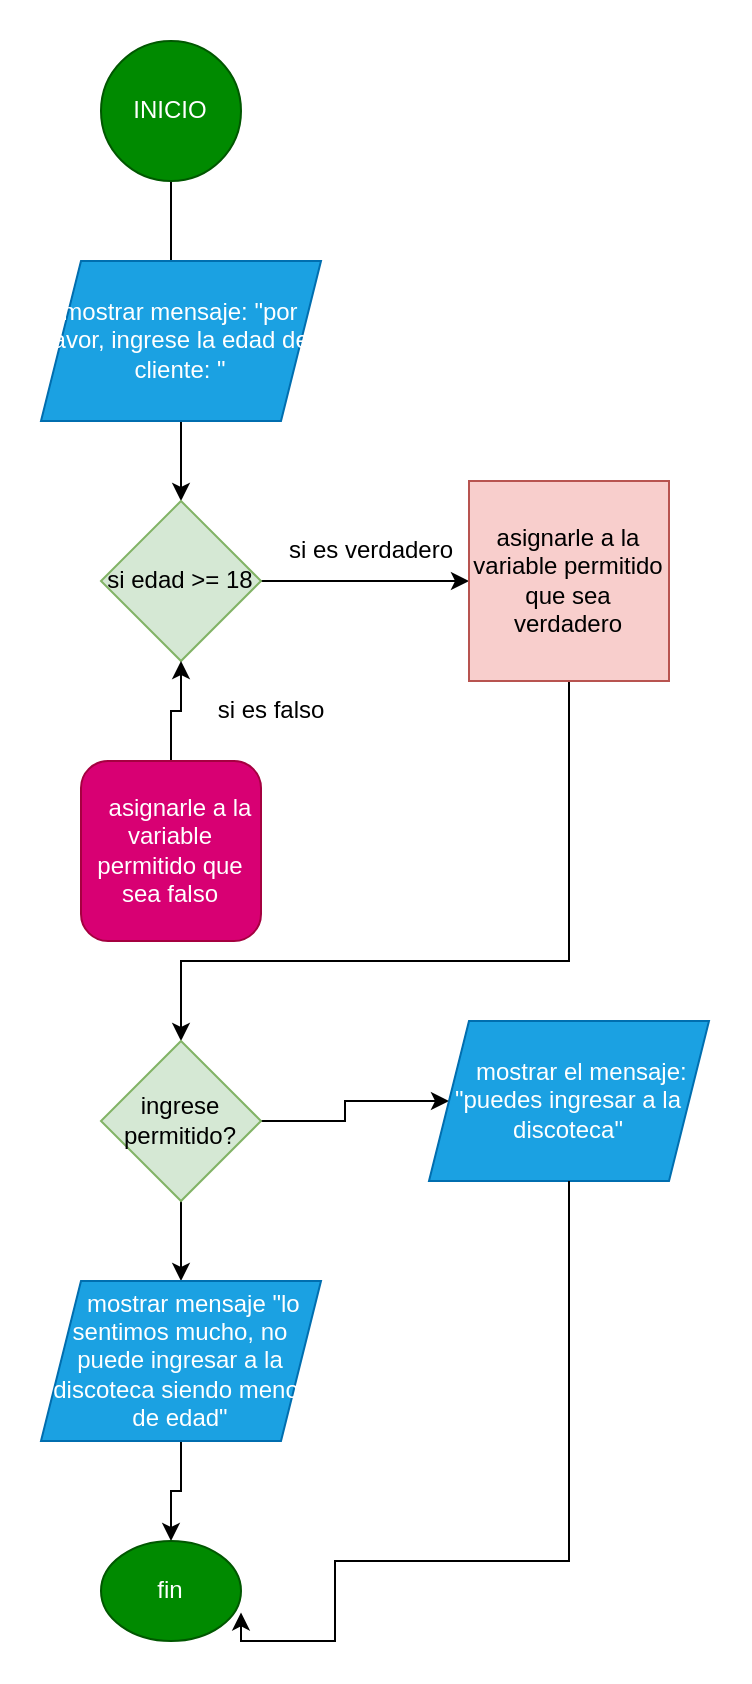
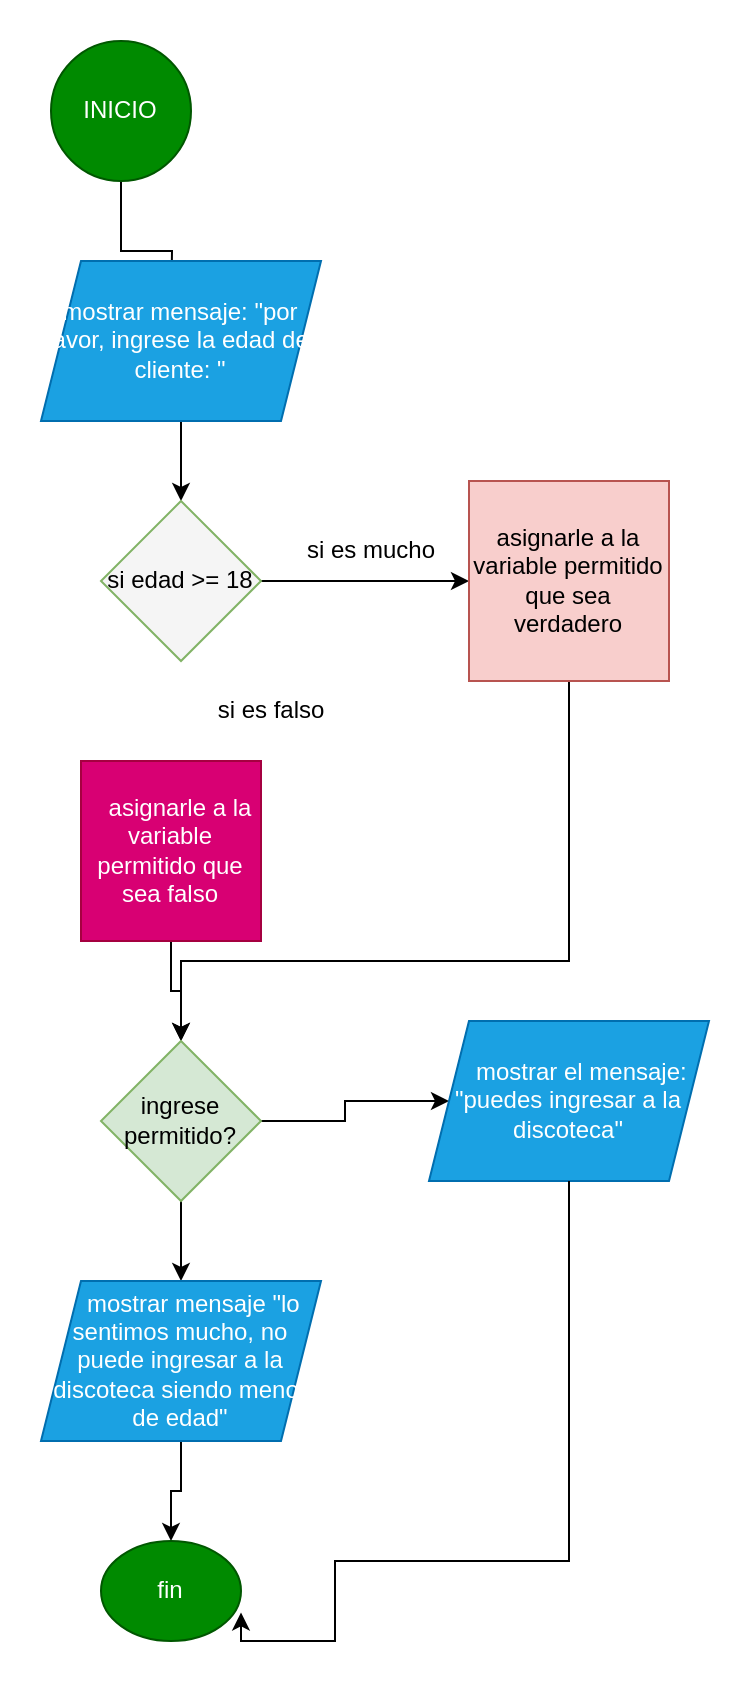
node "INICIO": moved (171, 111) -> (121, 111)
node "si es verdadero": label "si es verdadero" -> "si es mucho"
node "si edad >= 18": fillcolor #d5e8d4 -> #f5f5f5
edge "asignarle a la variable permitido que sea falso" -> "si edad >= 18": now "asignarle a la variable permitido que sea falso" -> "ingrese permitido?"
node "asignarle a la variable permitido que sea falso": shape rounded rectangle -> rectangle
